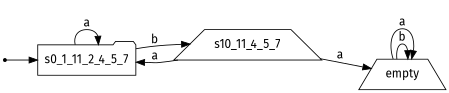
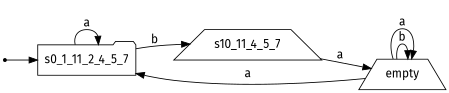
edge "s10_11_4_5_7" -> "s0_1_11_2_4_5_7": now "empty" -> "s0_1_11_2_4_5_7"
